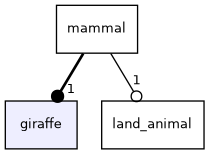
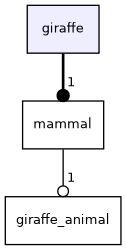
edge "mammal" -> "giraffe": reversed
node "land_animal": label "land_animal" -> "giraffe_animal"
